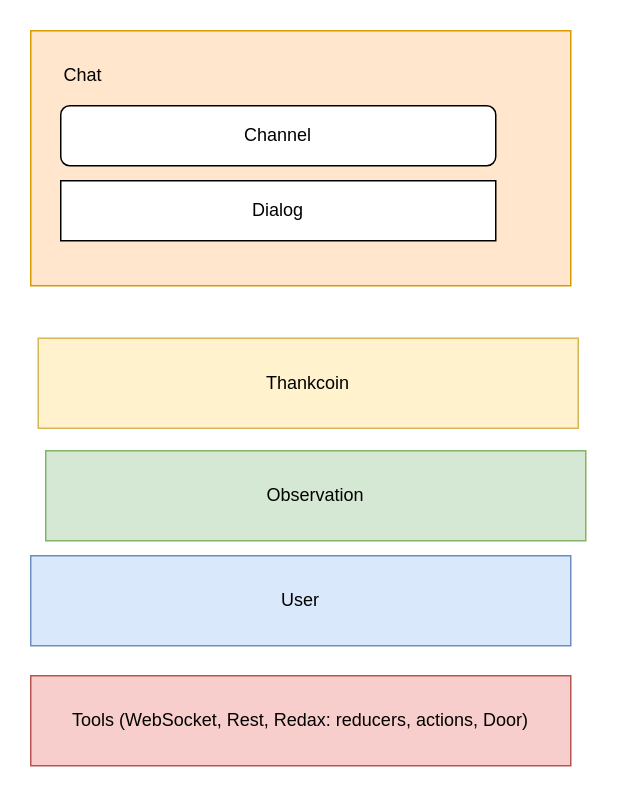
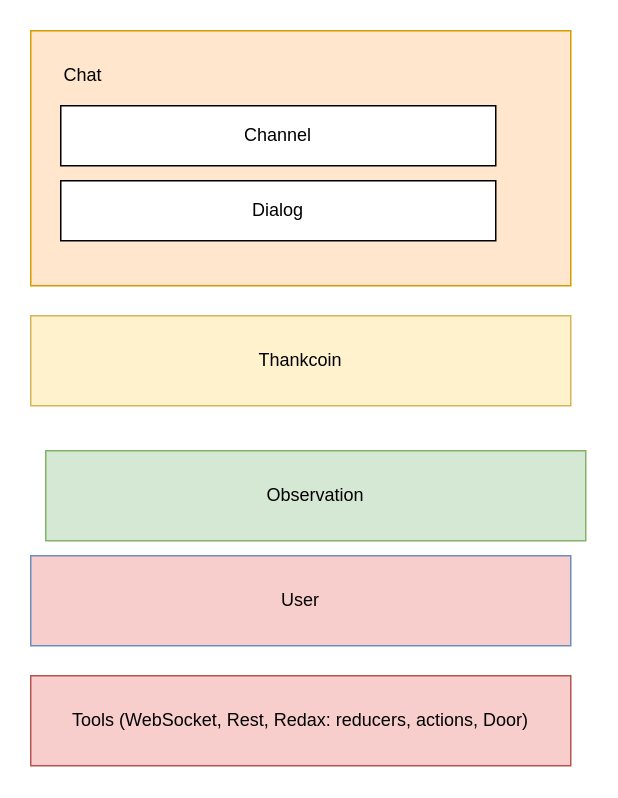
node "Channel": shape rounded rectangle -> rectangle
node "Thankcoin": moved (308, 383) -> (301, 361)
node "User": fillcolor #dae8fc -> #f8cecc
